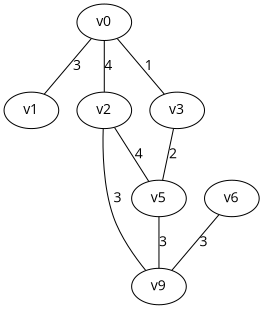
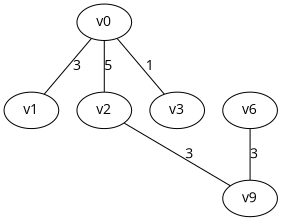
edge "v0" -- "v2": label "4" -> "5"
node "v5": removed
